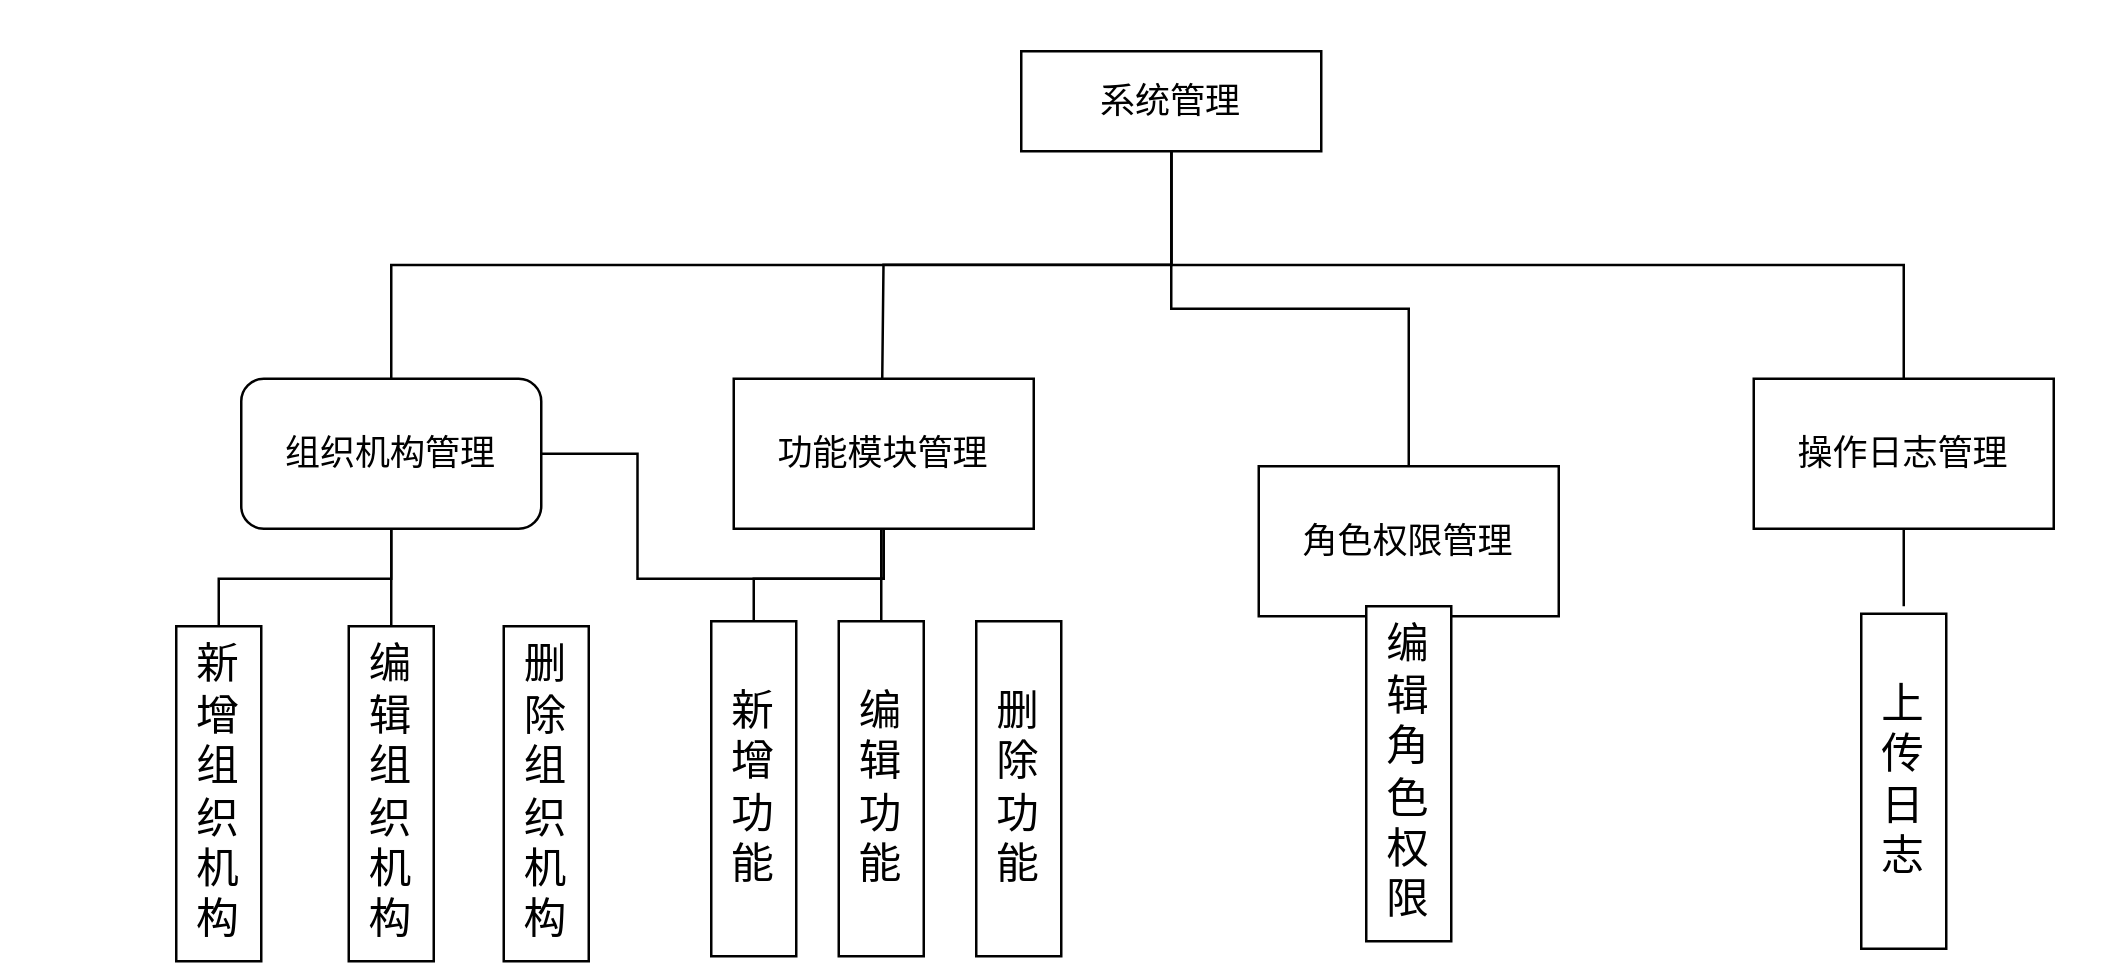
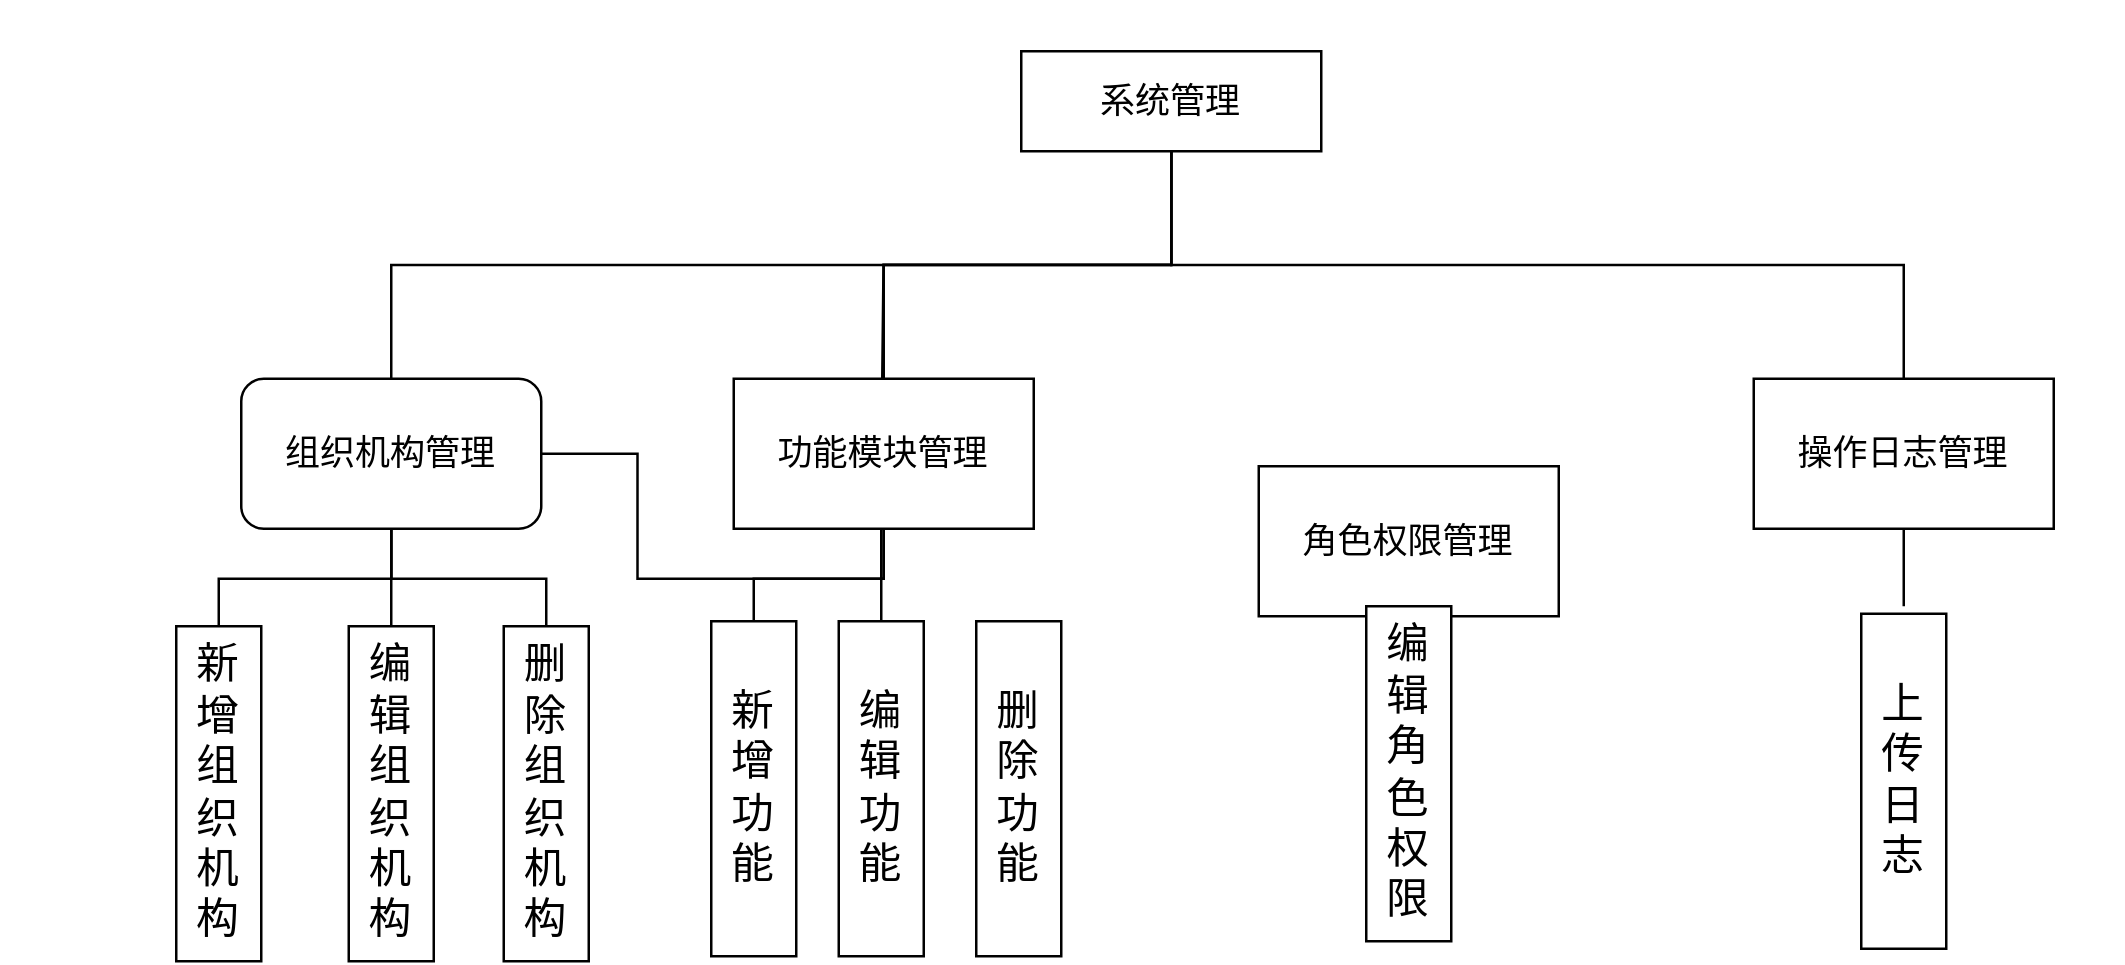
edge "系统管理" -- "角色权限管理": now "系统管理" -- "功能模块管理"
edge "组织机构管理" -- "删除组织机构": added
